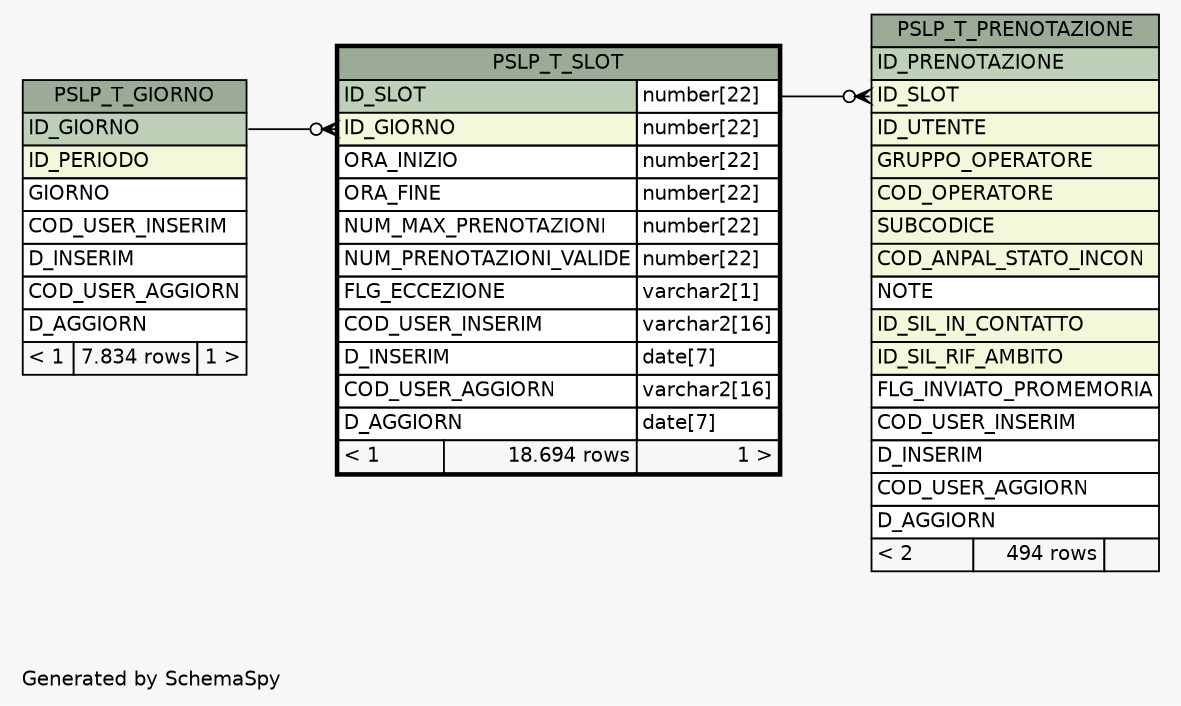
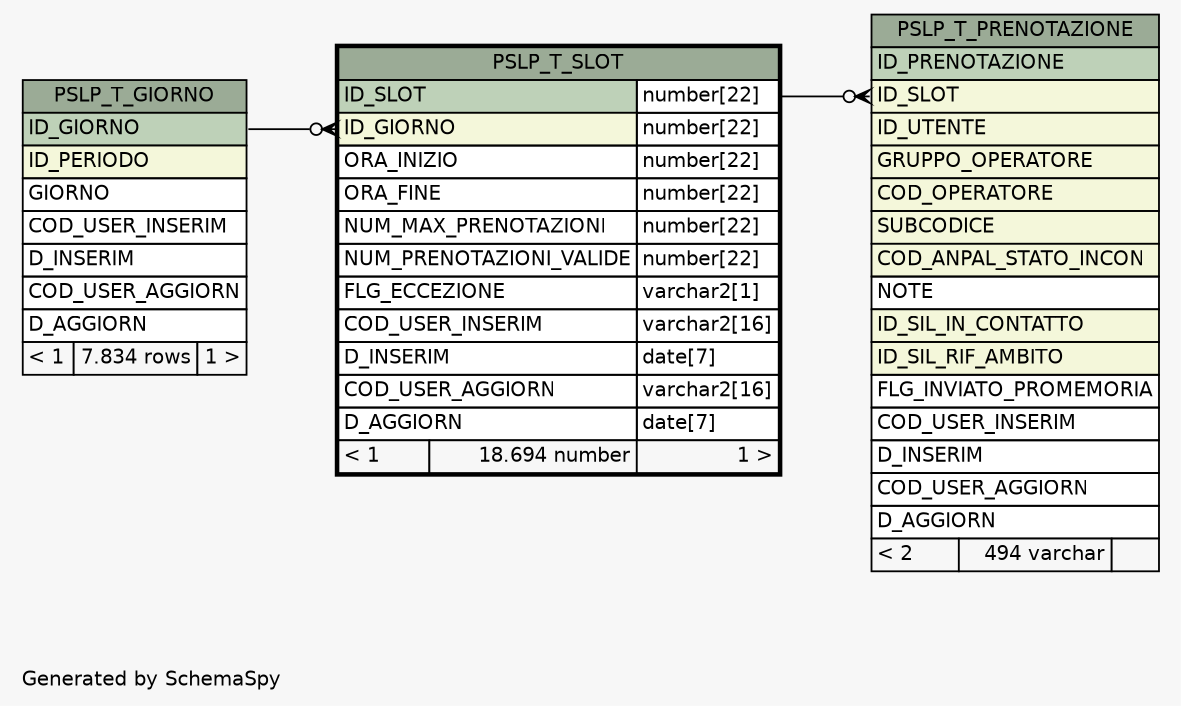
node "PSLP_T_SLOT": text "18.694 rows" -> "18.694 number"
node "PSLP_T_PRENOTAZIONE": text "494 rows" -> "494 varchar"
